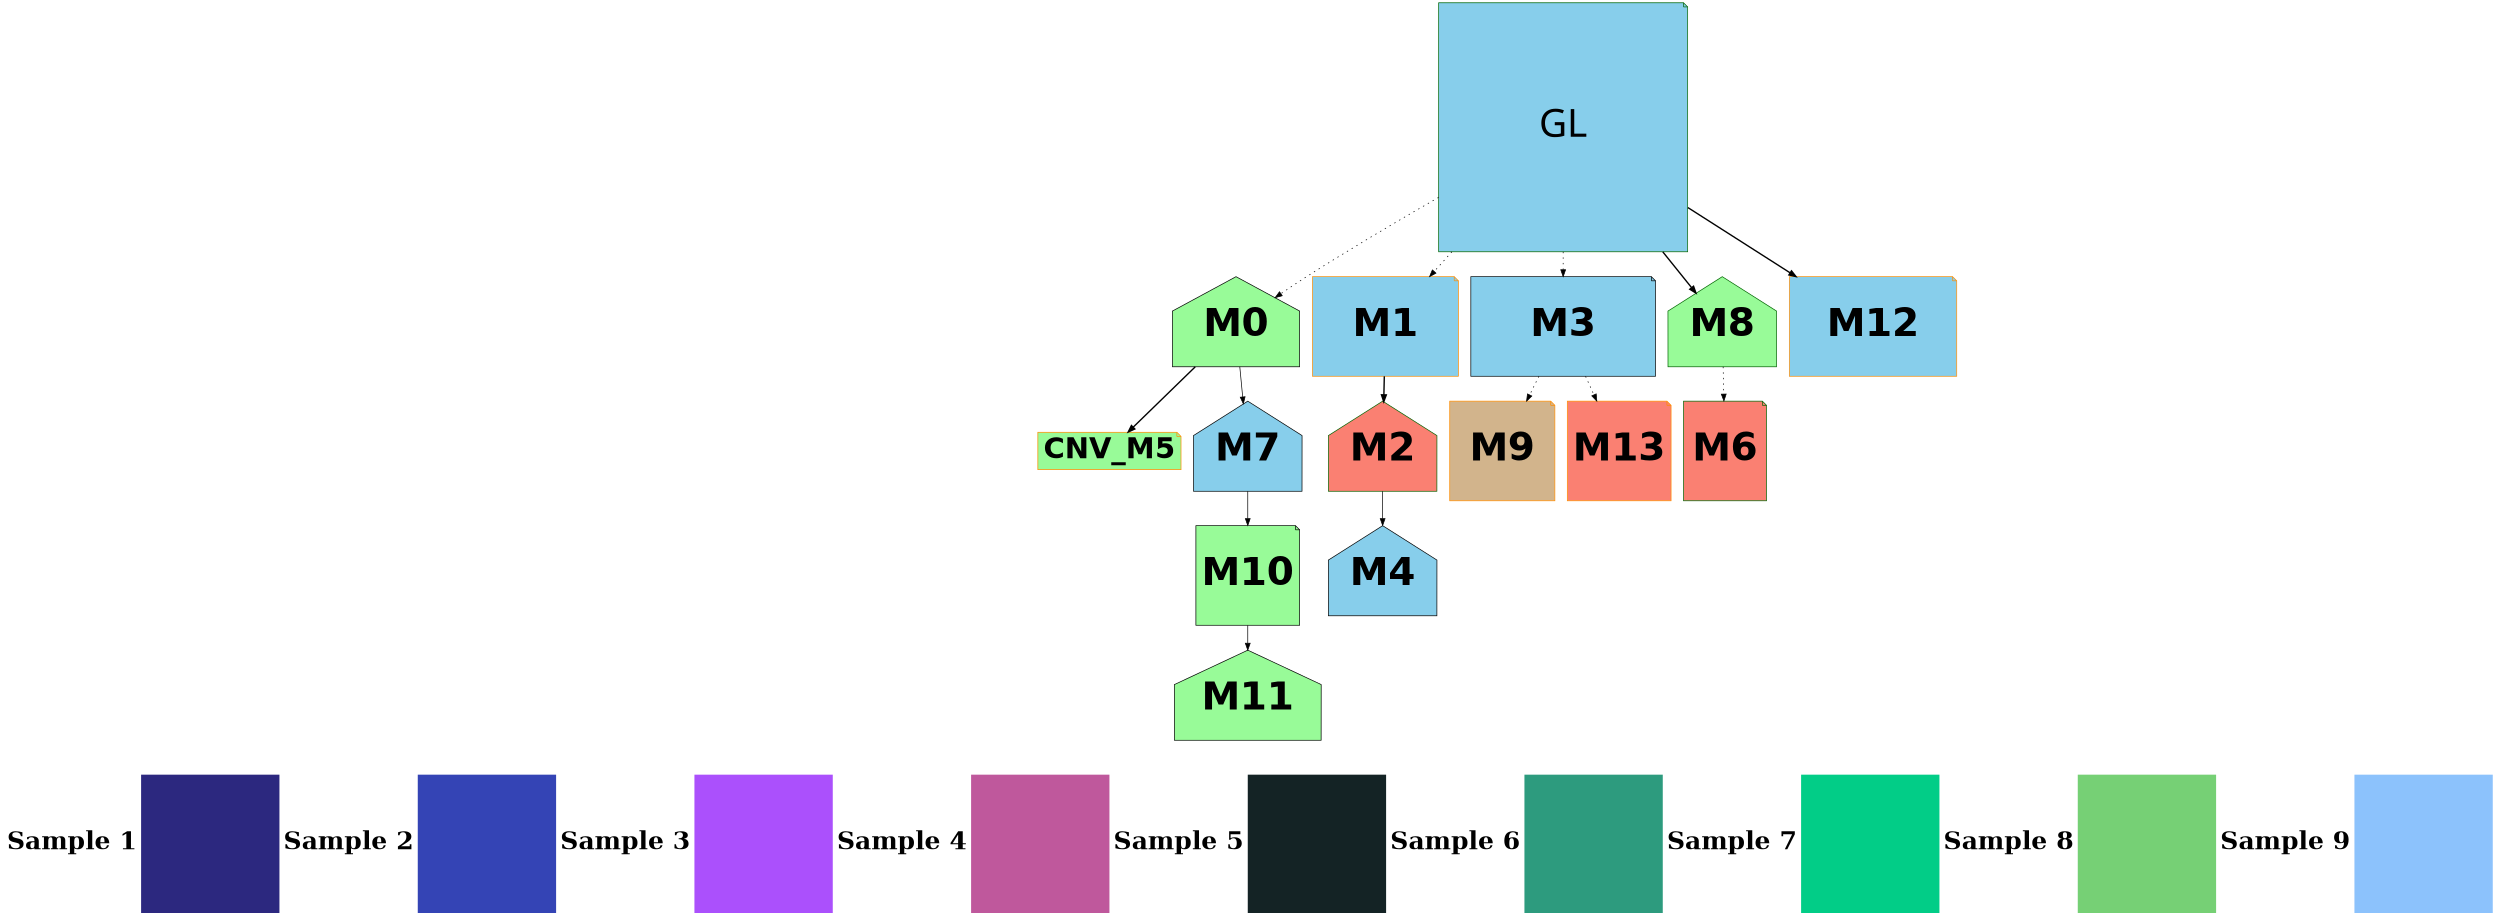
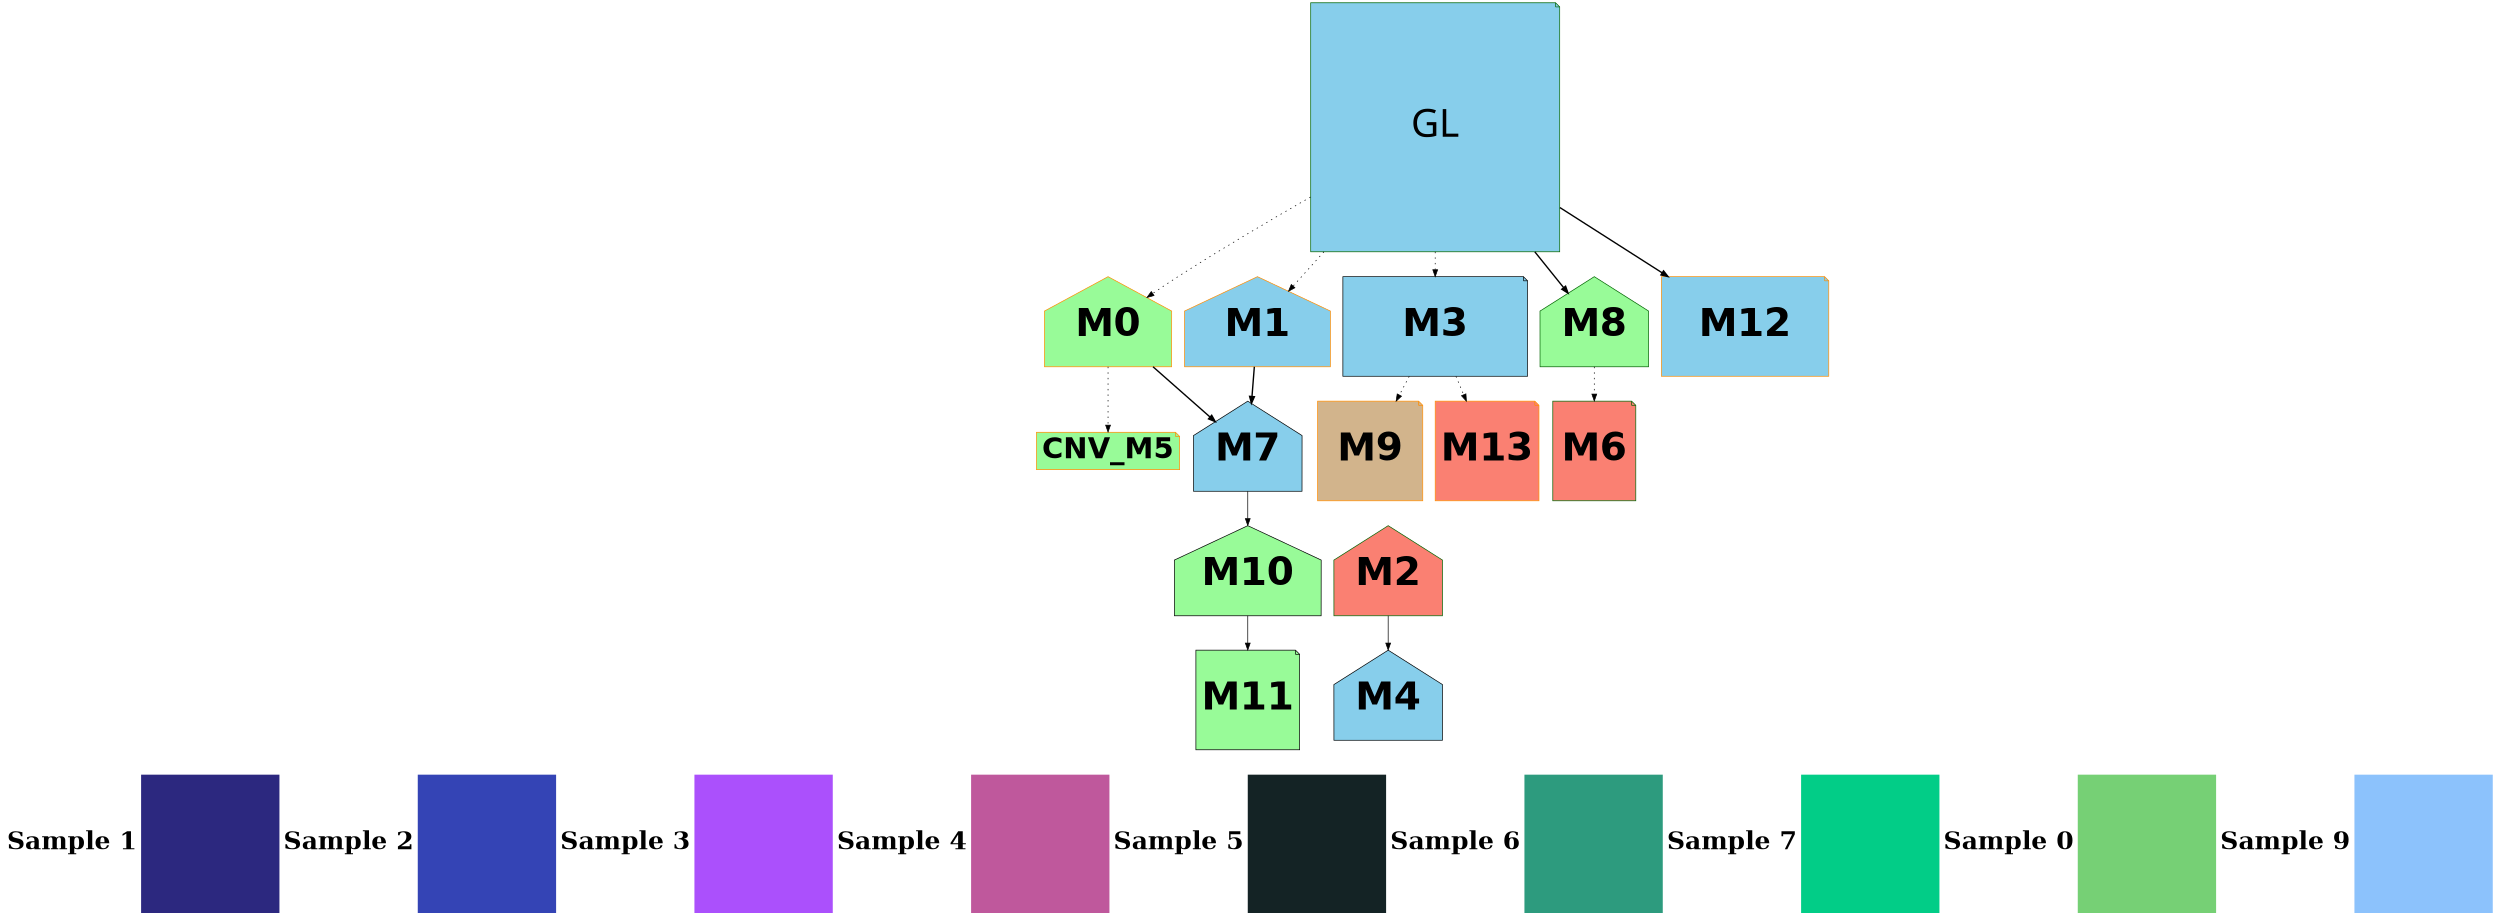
node "M0": color black -> darkorange
node "M1": shape note -> house
edge "M0" -> "M7": style solid -> bold
edge "M1" -> "M2": now "M1" -> "M7"
edge "M0" -> "CNV_M5": style bold -> dotted
node "M10": shape note -> house
node "M11": shape house -> note
node "Sample 1": text "Sample 8" -> "Sample 0"
